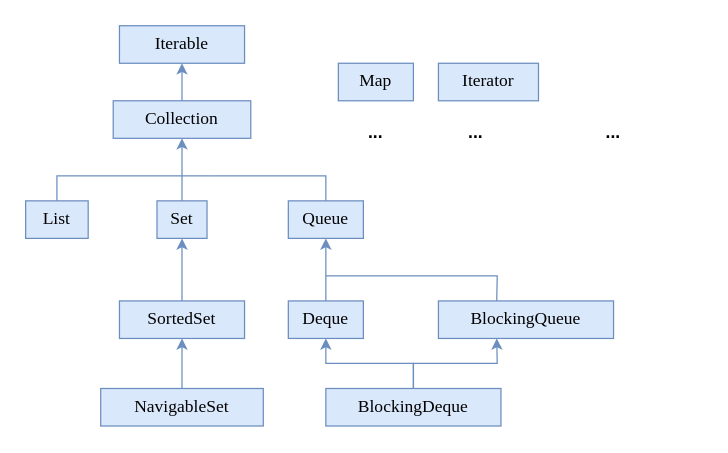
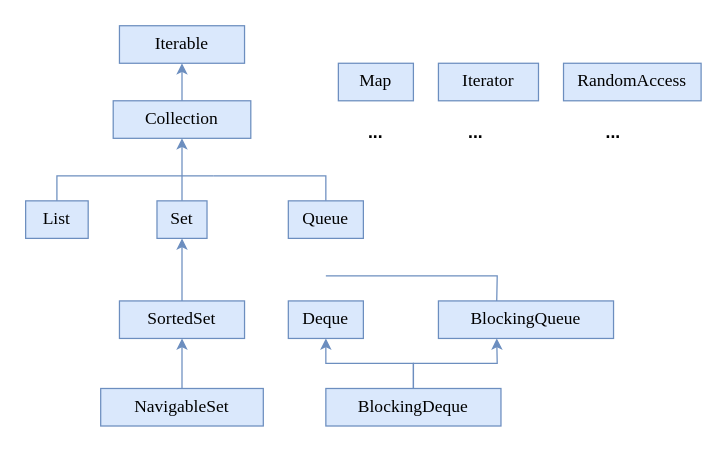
node "RandomAccess": added
edge "Deque" -> "Queue": removed
